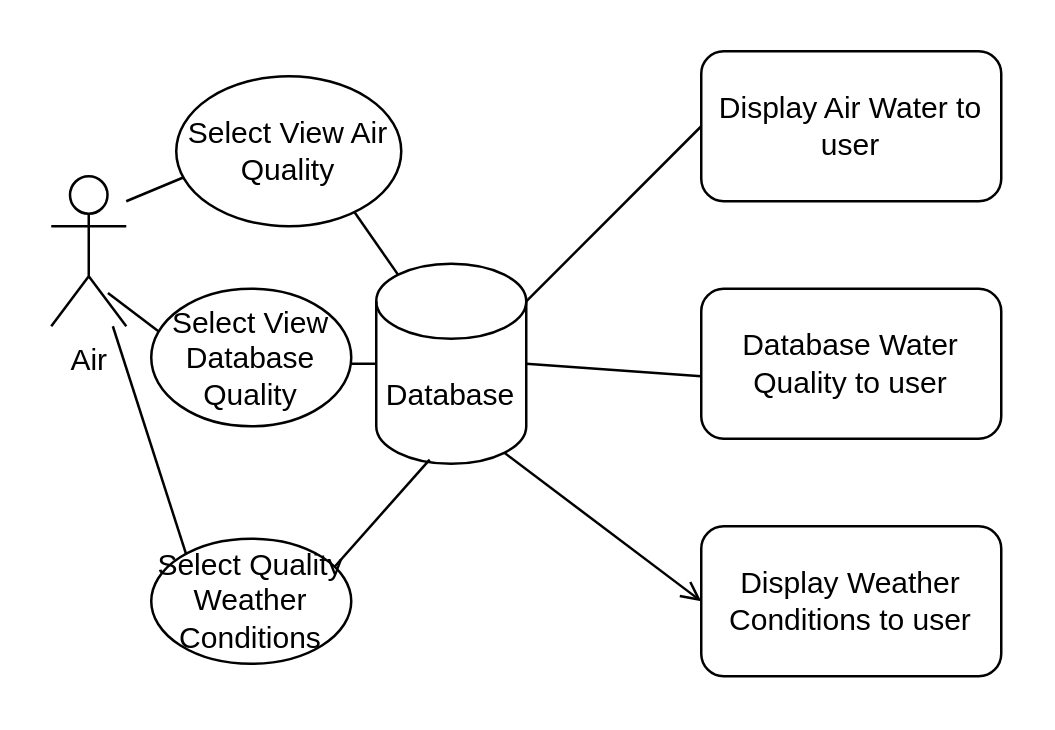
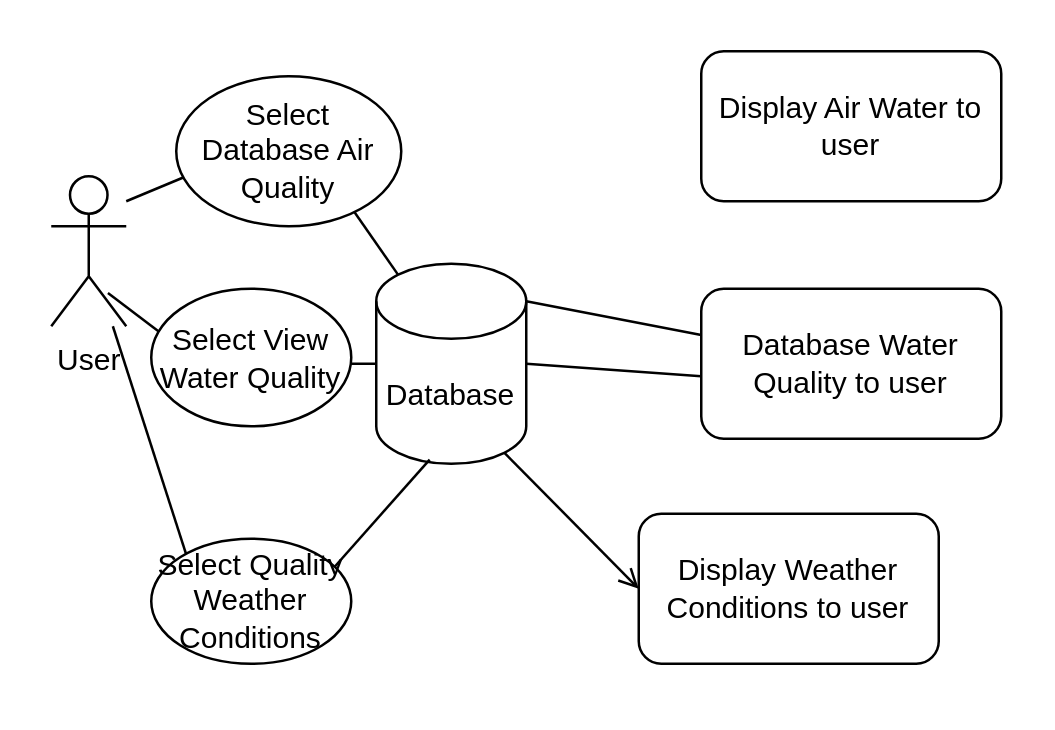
node "Select View Air Quality": label "Select View Air Quality" -> "Select Database Air Quality"
edge "Display Air Water to user" -- "Database": now "Database Water Quality to user" -- "Database"
node "Select View Database Quality": label "Select View Database Quality" -> "Select View Water Quality"
node "Air": label "Air" -> "User"
node "Display Weather Conditions to user": moved (851, 601) -> (789, 589)
